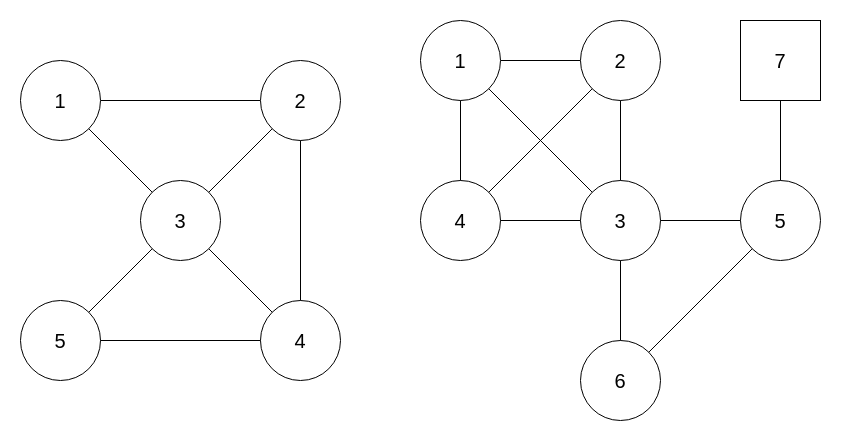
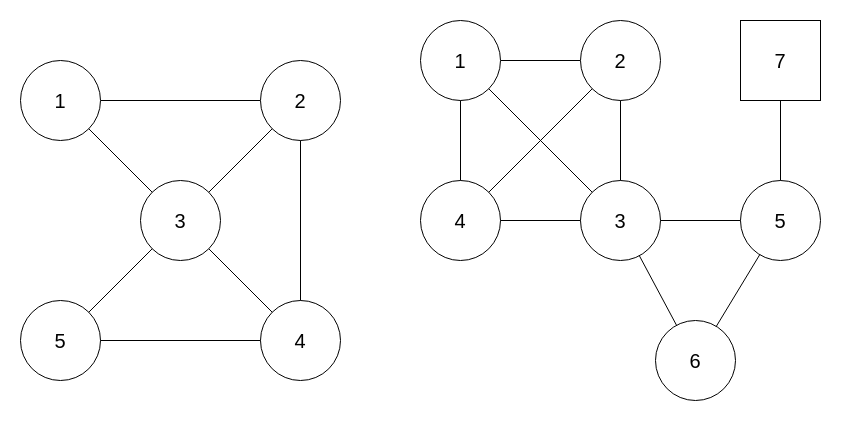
node "6": moved (621, 381) -> (696, 361)
